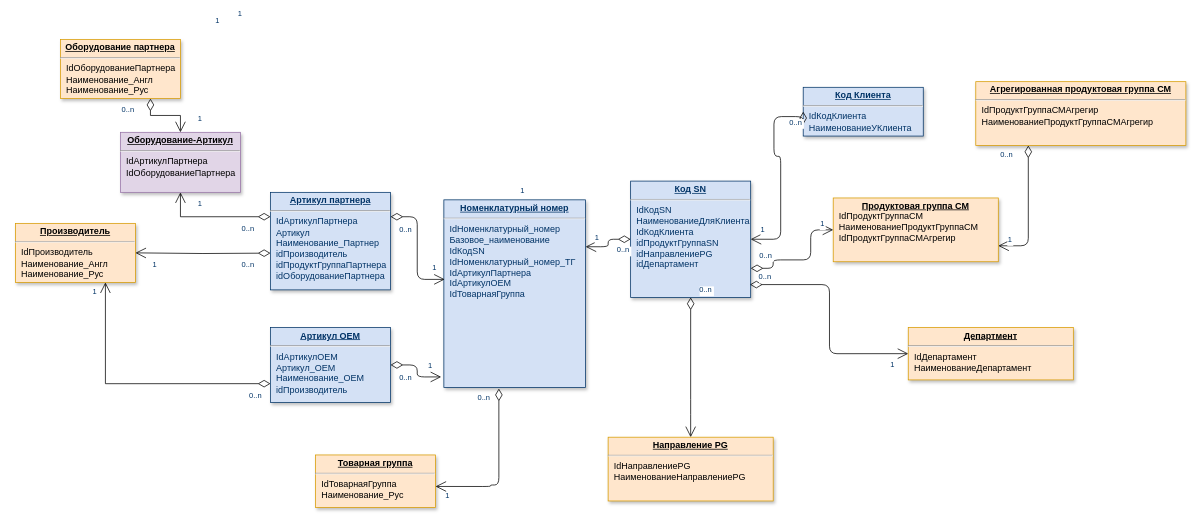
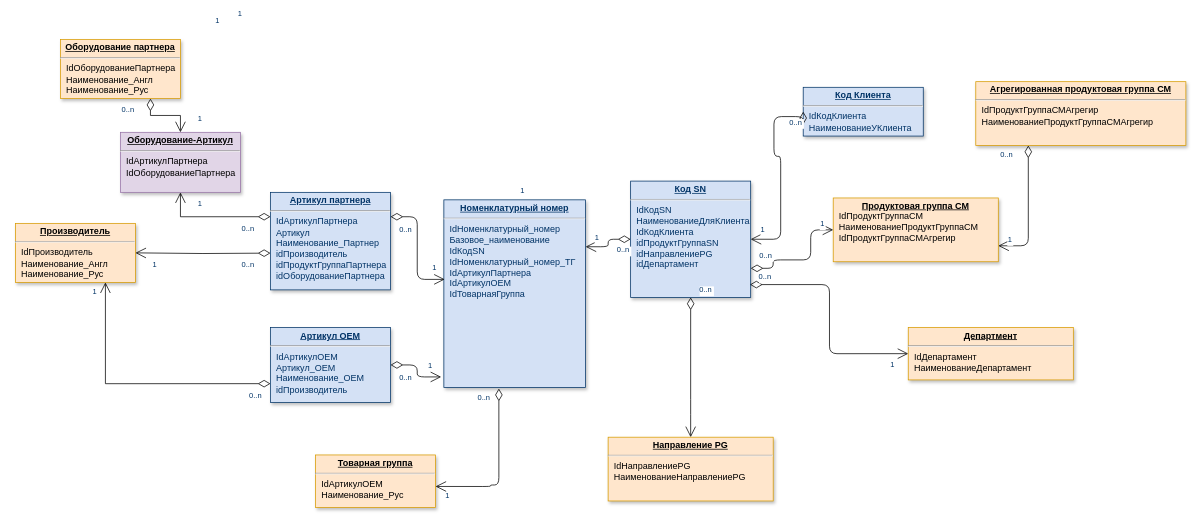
node "Товарная группа IdТоварнаяГруппа Наименование_Рус": label "Товарная группа IdТоварнаяГруппа Наименование_Рус" -> "Товарная группа IdАртикулOEM Наименование_Рус"
